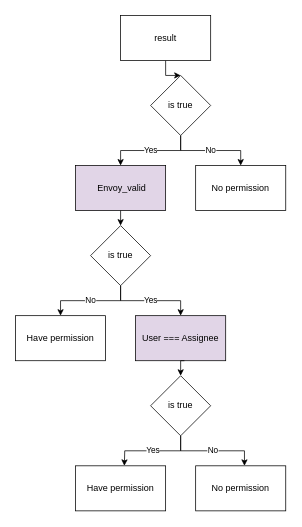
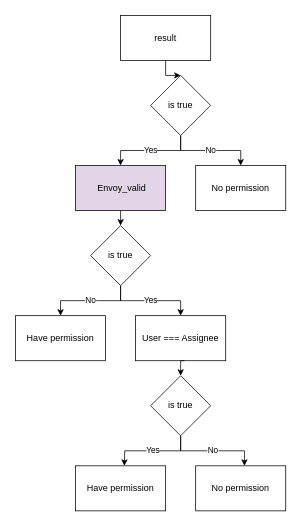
node "User === Assignee": fillcolor #e1d5e7 -> #ffffff
